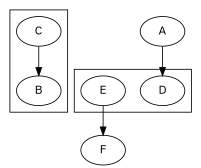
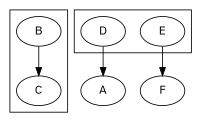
edge "C" -> "B": reversed
edge "A" -> "D": reversed
